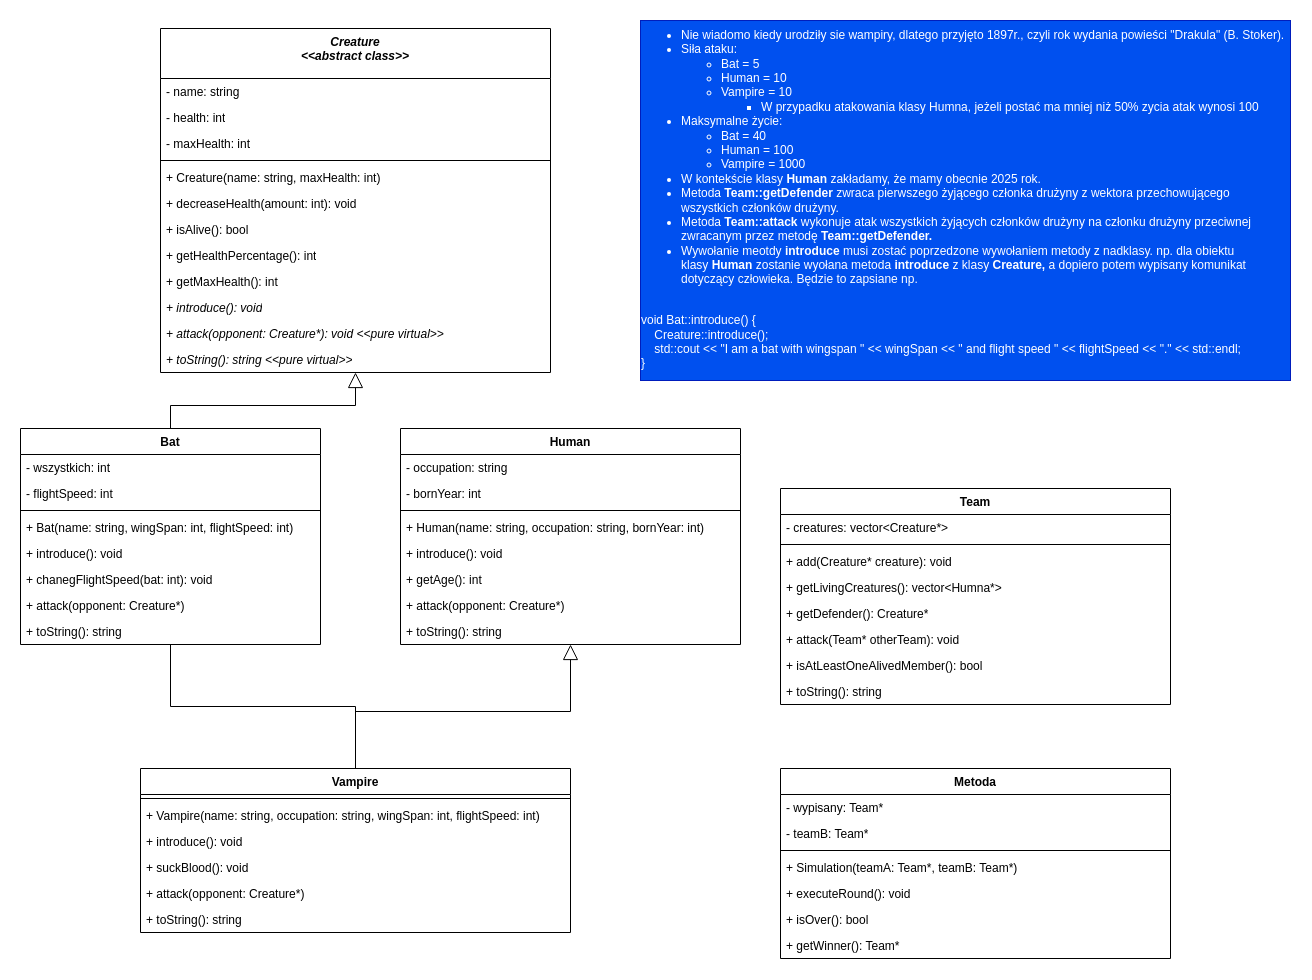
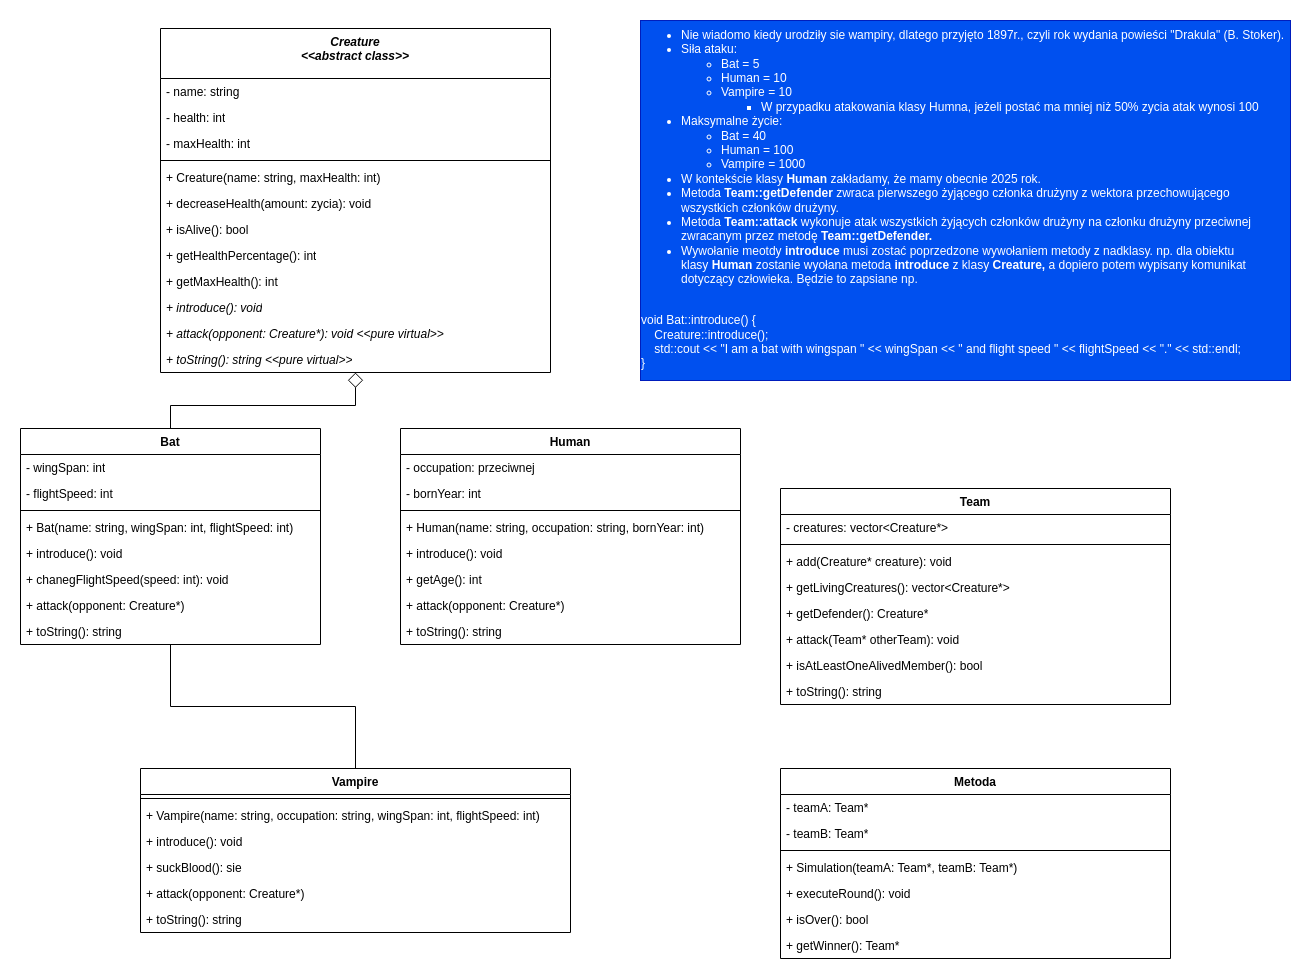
node "+ decreaseHealth(amount: int): void": label "+ decreaseHealth(amount: int): void" -> "+ decreaseHealth(amount: zycia): void"
edge "Bat" -> "Creature <<abstract class>>": arrowhead block -> diamond
node "- wszystkich: int": label "- wszystkich: int" -> "- wingSpan: int"
node "- occupation: string": label "- occupation: string" -> "- occupation: przeciwnej"
node "+ chanegFlightSpeed(bat: int): void": label "+ chanegFlightSpeed(bat: int): void" -> "+ chanegFlightSpeed(speed: int): void"
node "+ getLivingCreatures(): vector<Humna*>": label "+ getLivingCreatures(): vector<Humna*>" -> "+ getLivingCreatures(): vector<Creature*>"
edge "Vampire" -> "Human": removed
node "- wypisany: Team*": label "- wypisany: Team*" -> "- teamA: Team*"
node "+ suckBlood(): void": label "+ suckBlood(): void" -> "+ suckBlood(): sie"
